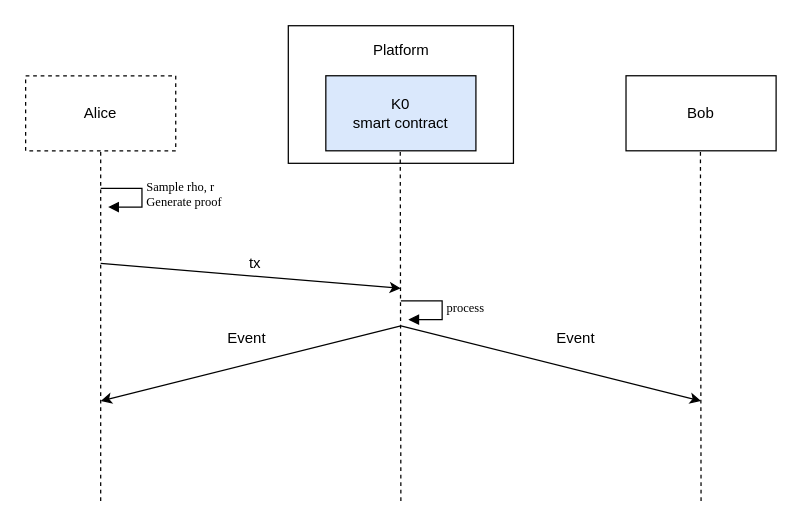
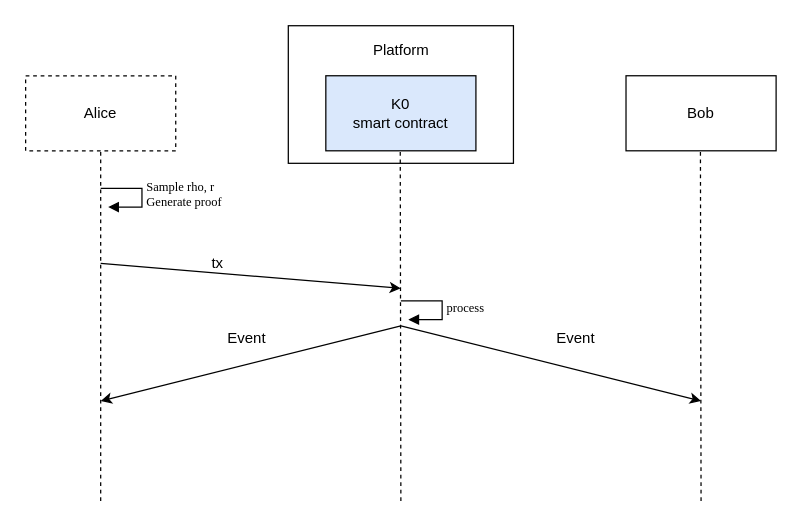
node "tx": moved (259, 263) -> (222, 263)
